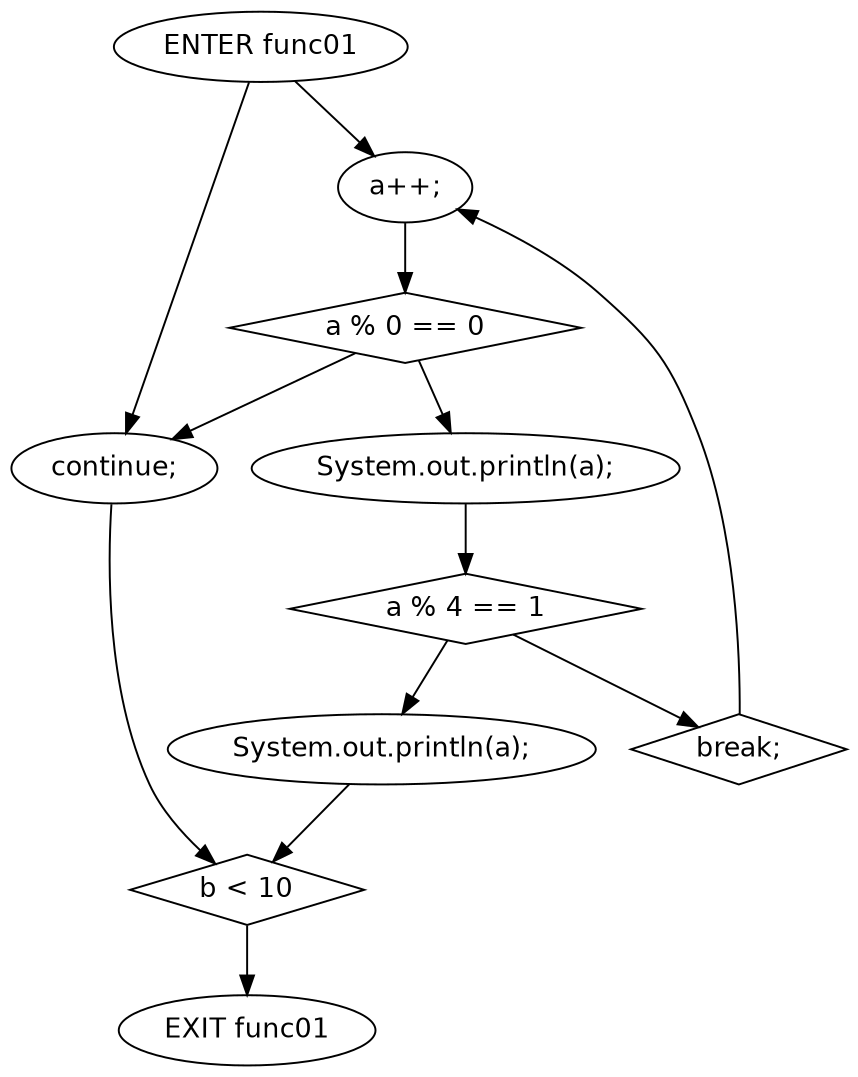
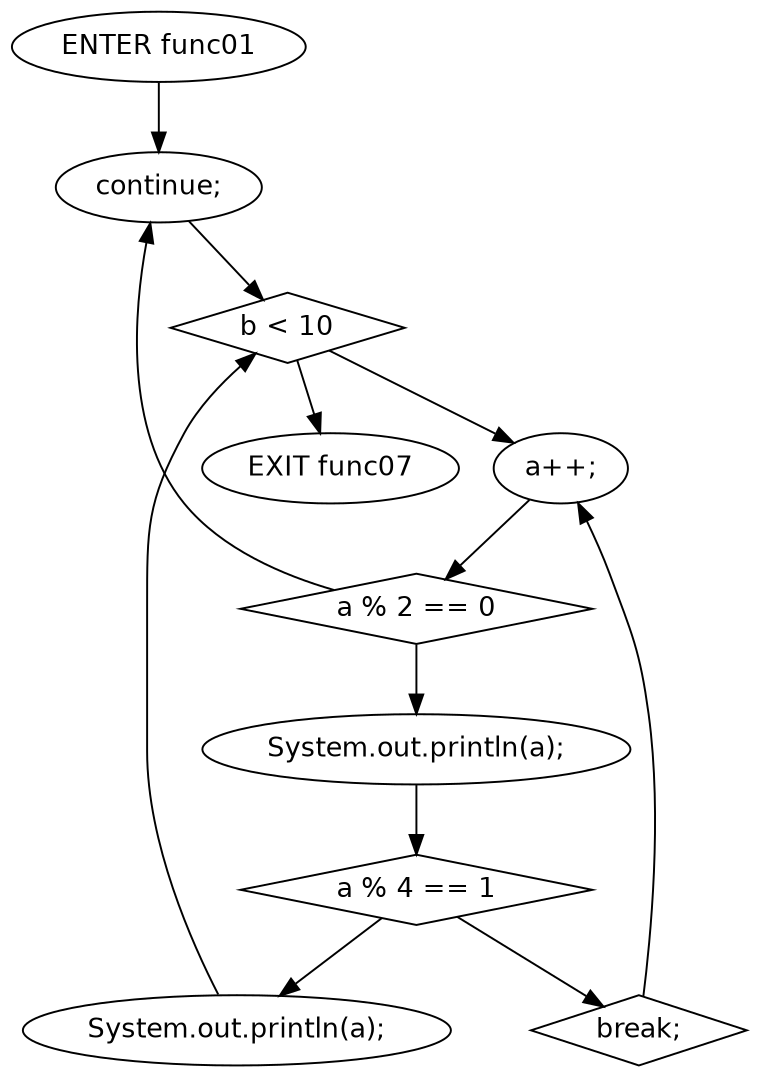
edge "ENTER func01" -> "a++;": now "b < 10" -> "a++;"
node "a % 0 == 0": label "a % 0 == 0" -> "a % 2 == 0"
node "EXIT func01": label "EXIT func01" -> "EXIT func07"
